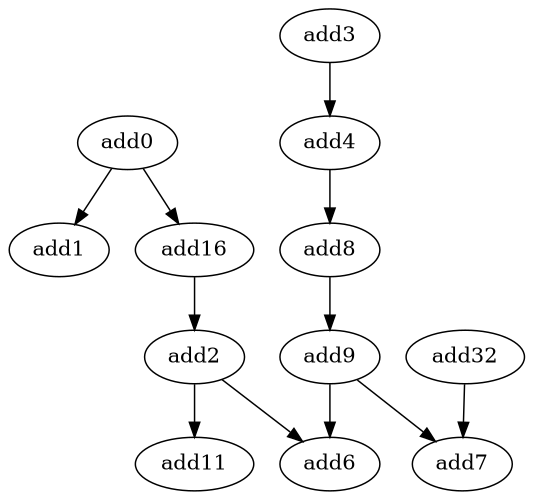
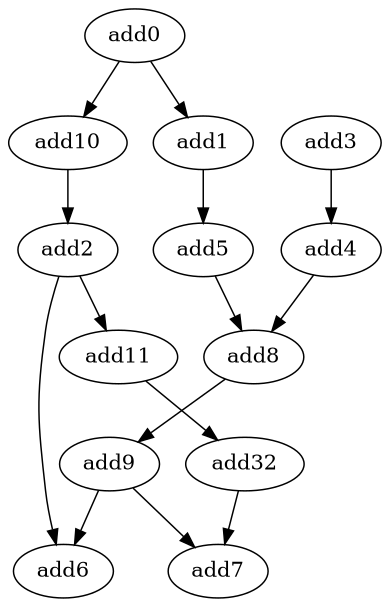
node "add16": label "add16" -> "add10"
node "add5": added
edge "add11" -> "add32": added
